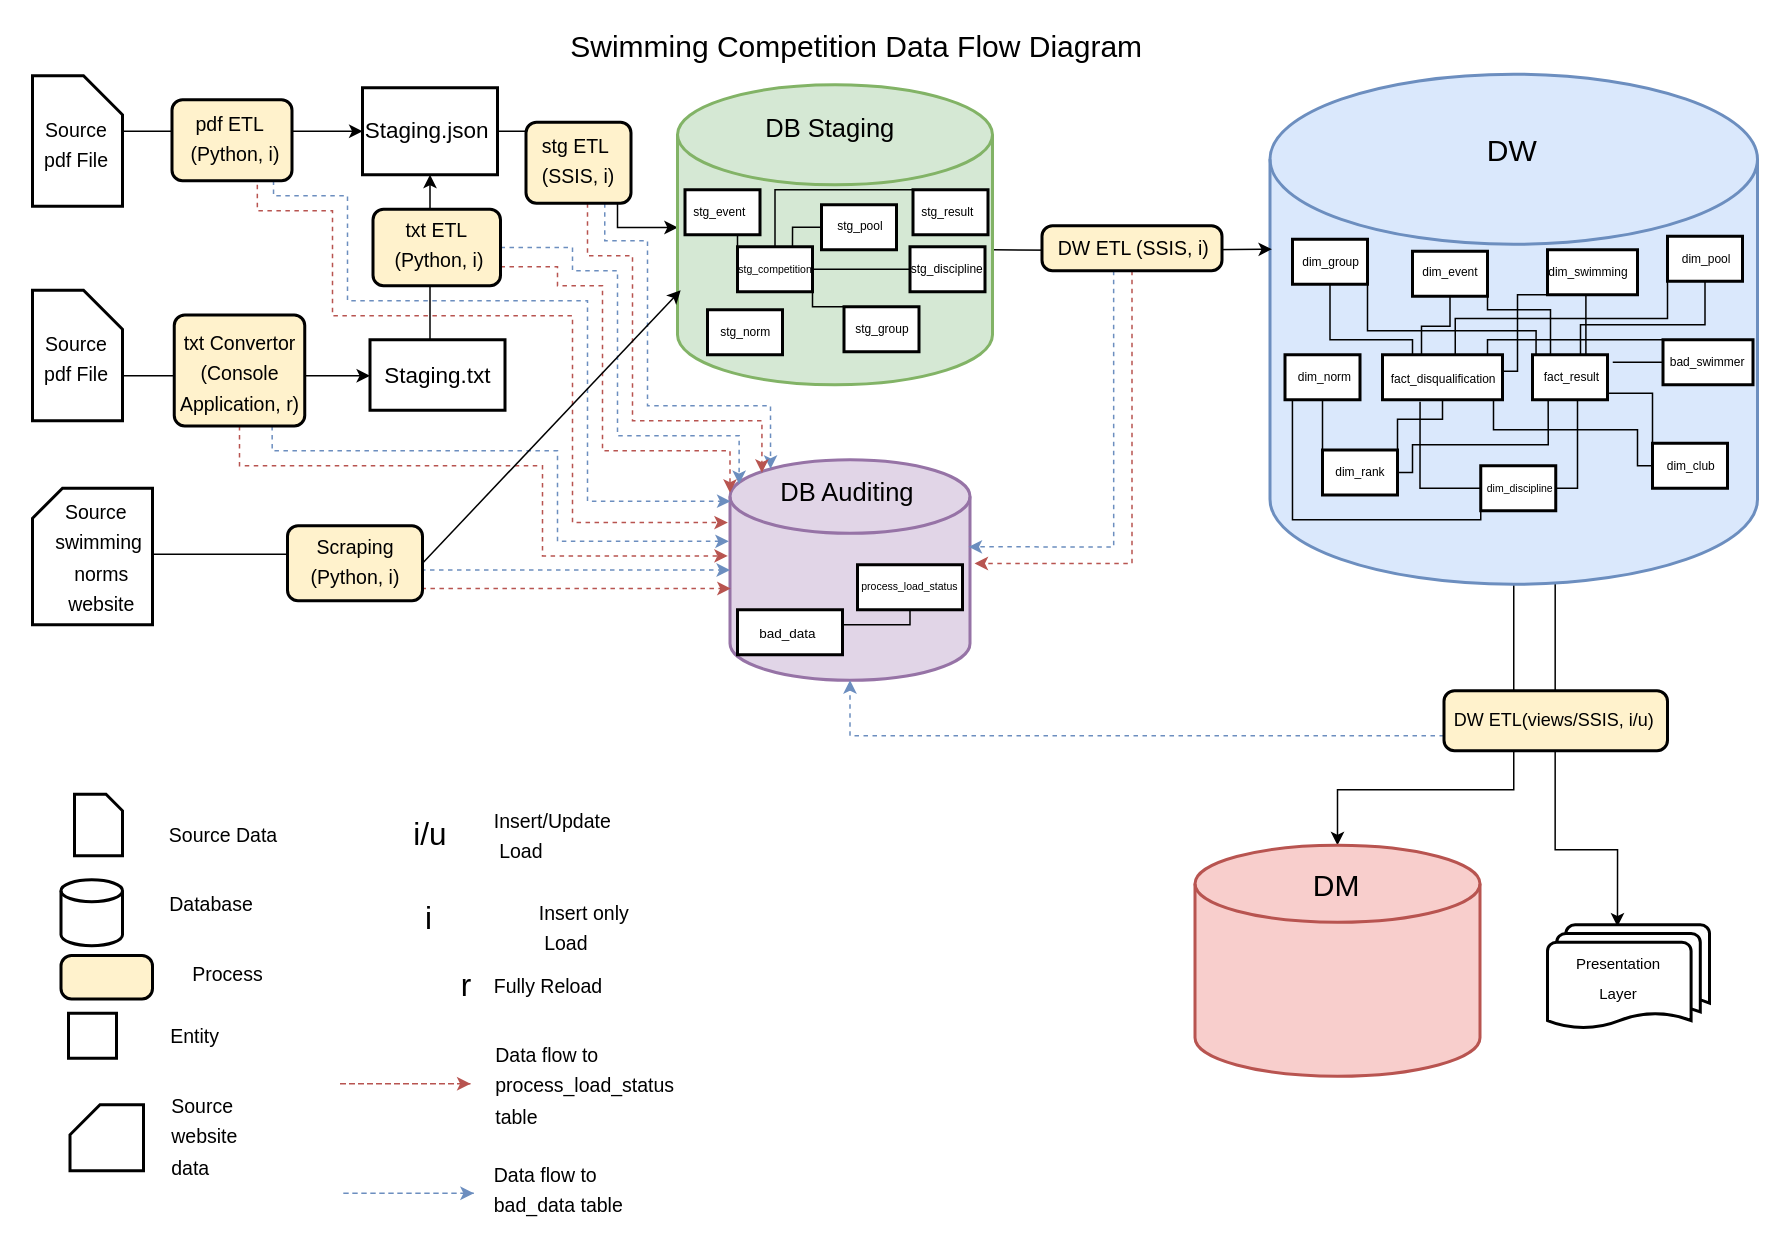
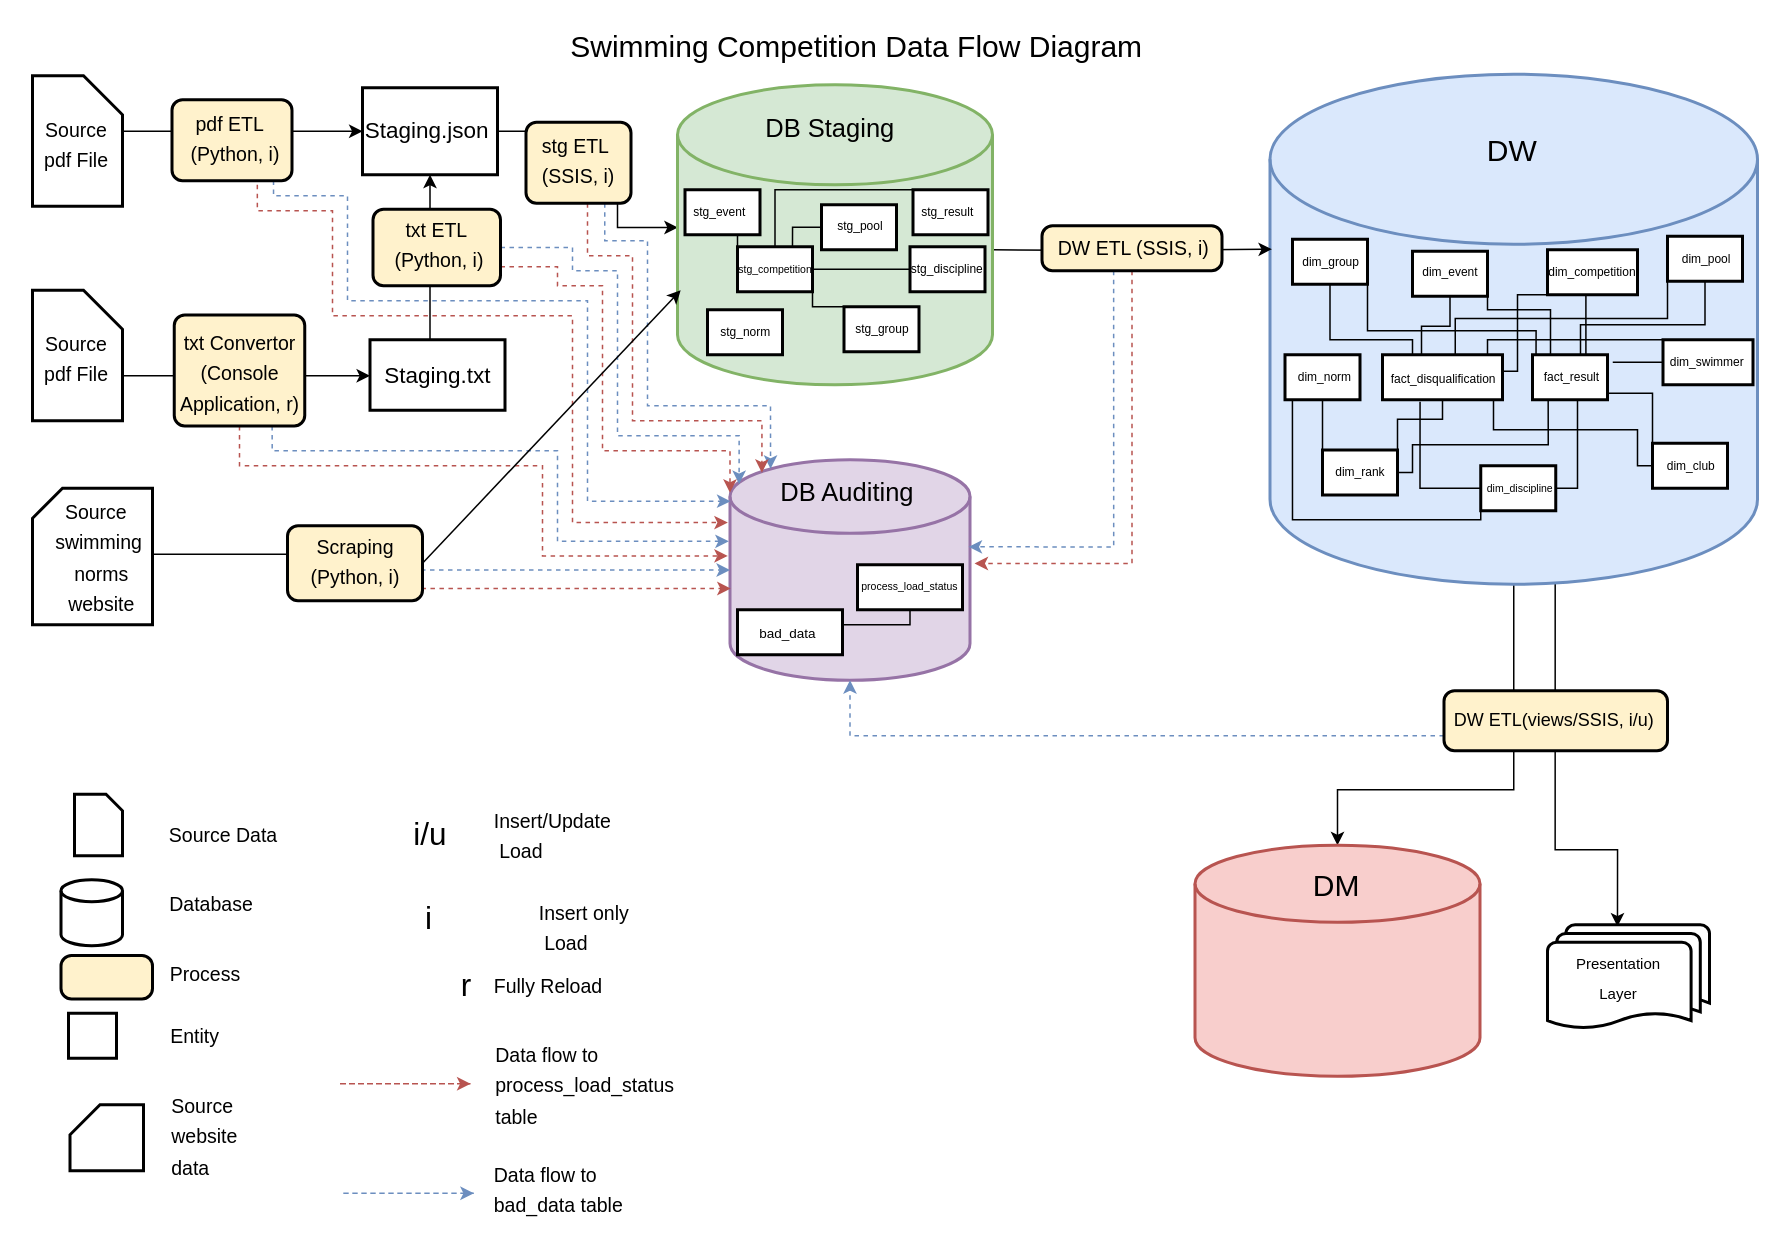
node "dim_swimming": label "dim_swimming" -> "dim_competition"
node "bad_swimmer": label "bad_swimmer" -> "dim_swimmer"
node "Process": moved (227, 970) -> (205, 970)
